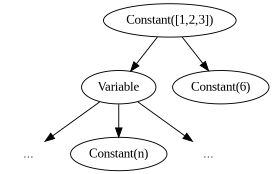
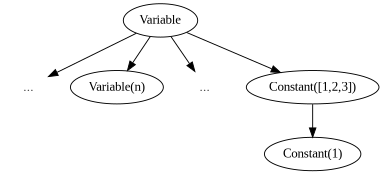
edge "Constant([1,2,3])" -> "Variable": reversed
node "Constant(6)": label "Constant(6)" -> "Constant(1)"
node "Constant(n)": label "Constant(n)" -> "Variable(n)"
